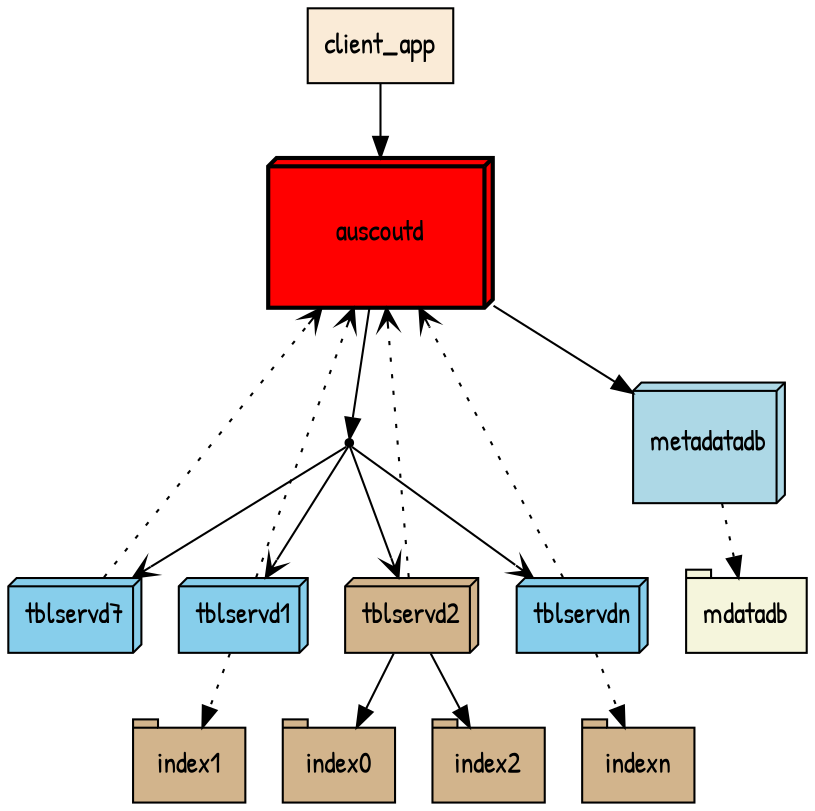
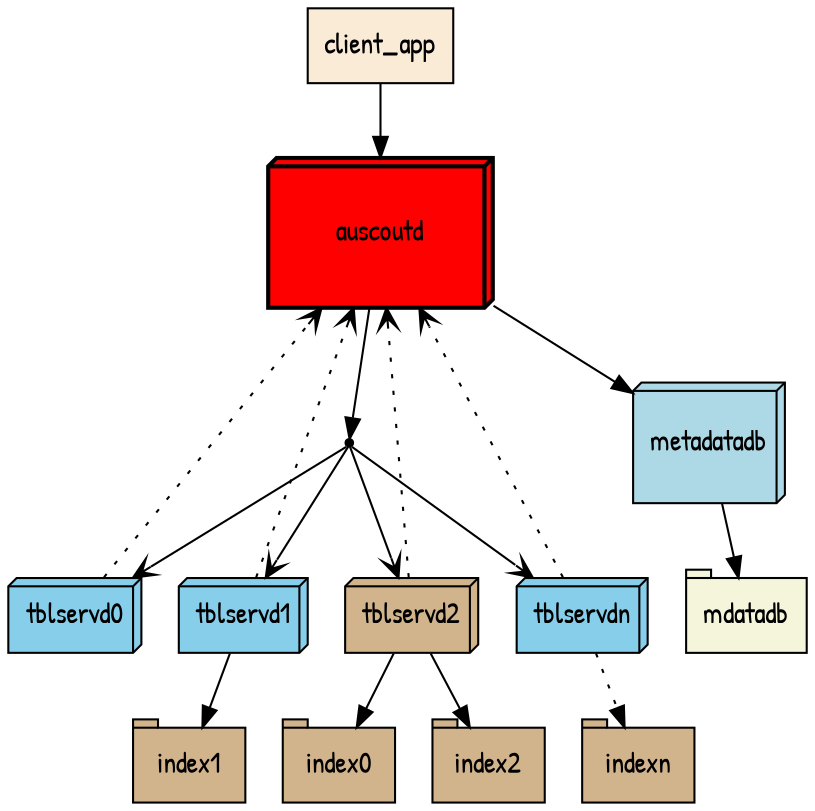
edge "metadatadb" -> "mdatadb": style dotted -> solid
node "tblservd7": label "tblservd7" -> "tblservd0"
edge "tblservd1" -> "index1": style dotted -> solid
